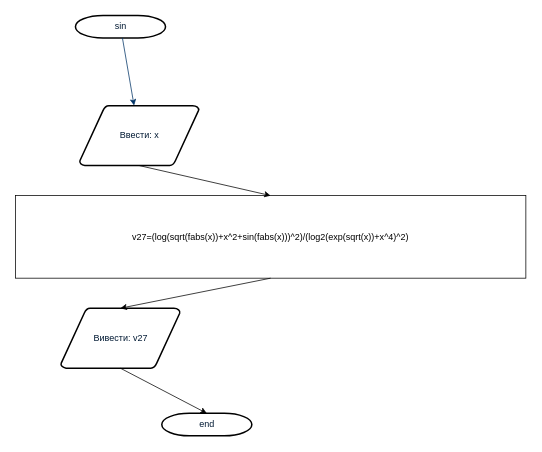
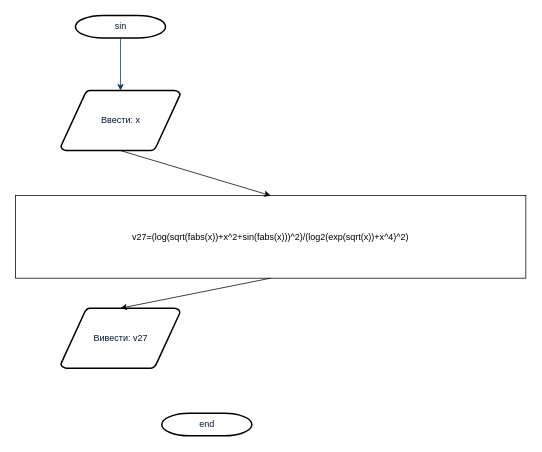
node "Ввести: x": moved (139, 135) -> (120, 120)
edge "Вивести: v27" -> "end": removed
